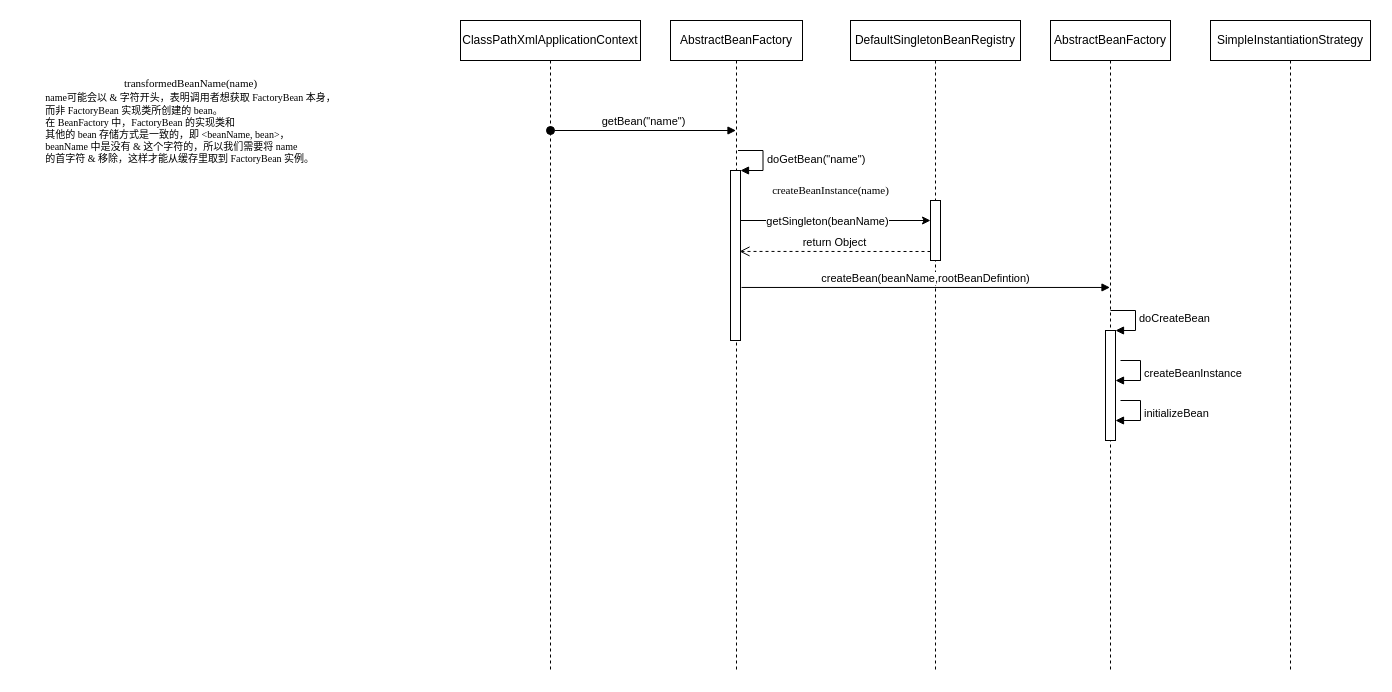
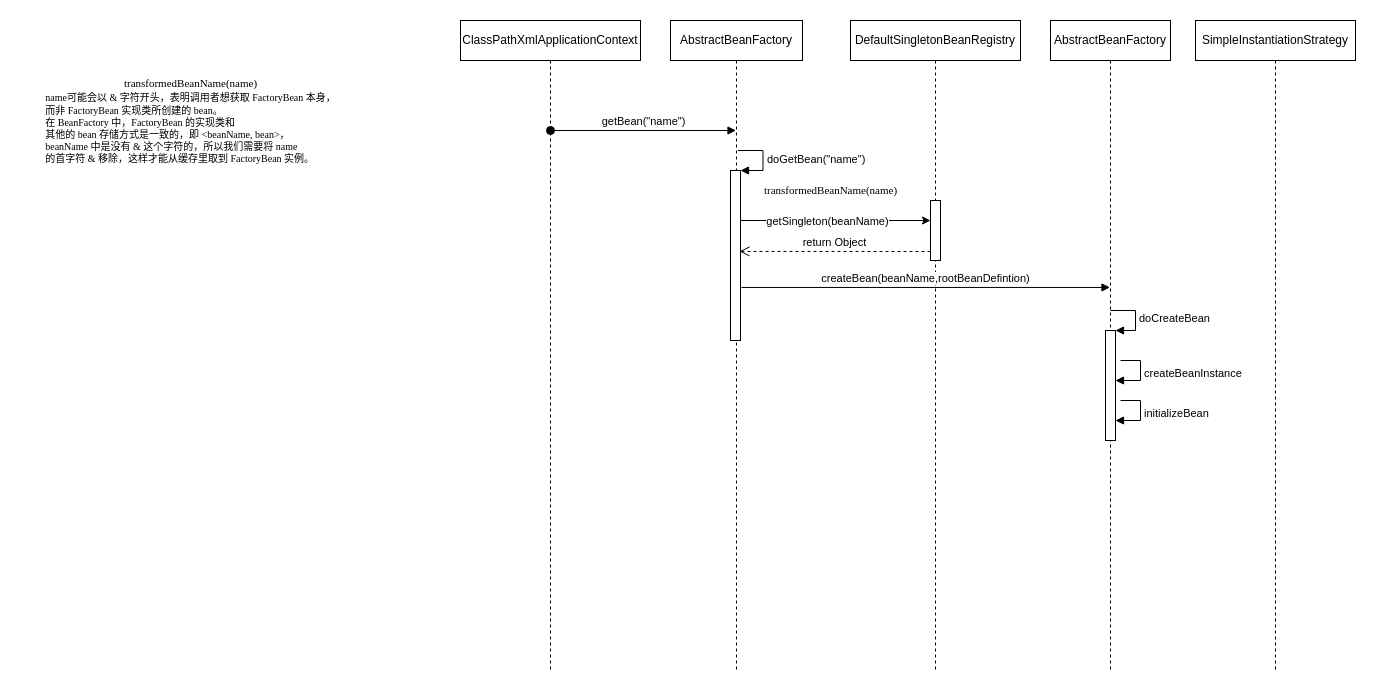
node "createBeanInstance(name)": label "createBeanInstance(name)" -> "transformedBeanName(name)"
node "SimpleInstantiationStrategy": moved (1291, 346) -> (1276, 346)
